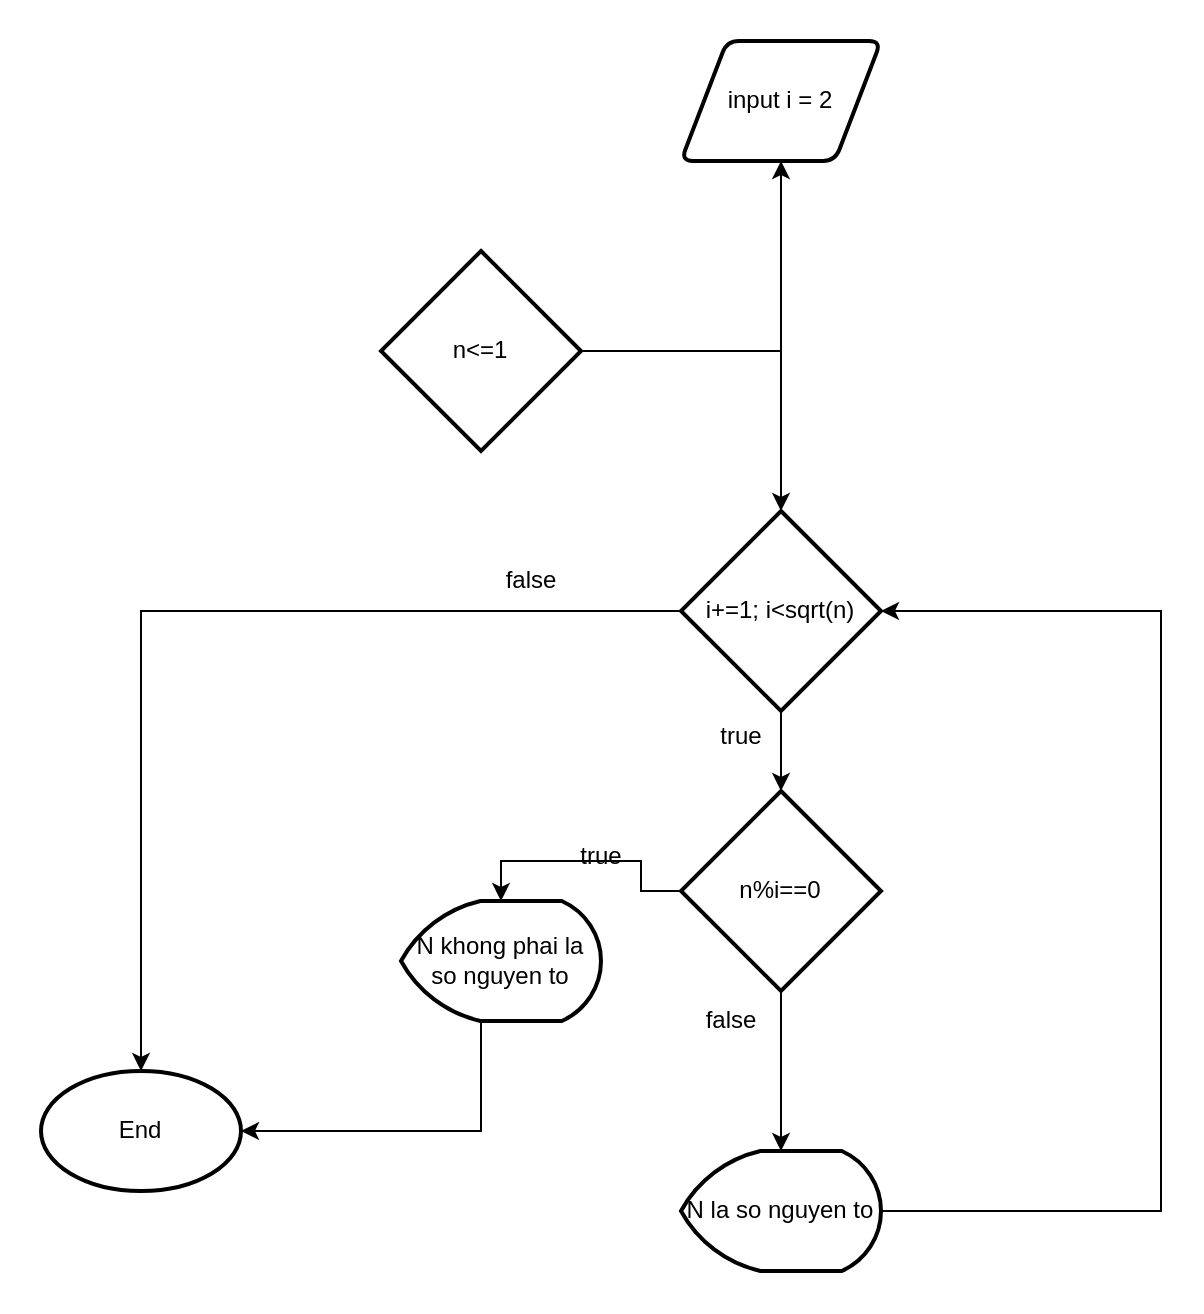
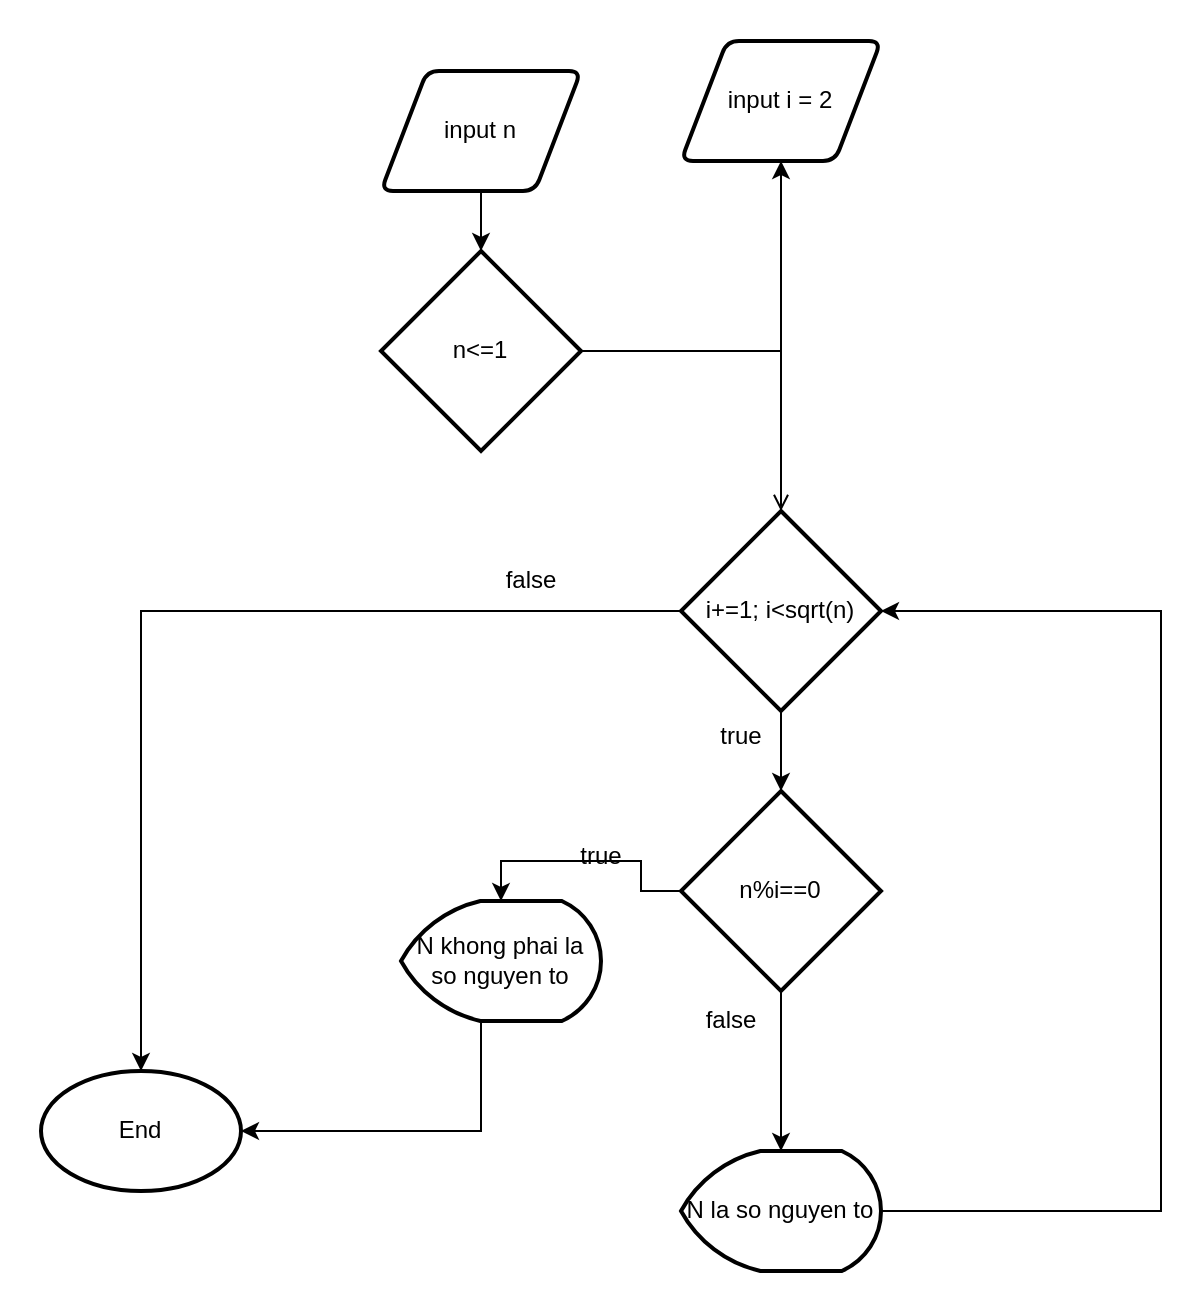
node "input n": added
edge "input n" -> "n<=1": added
edge "input i = 2" -> "i+=1; i<sqrt(n)": arrowhead classic -> open
